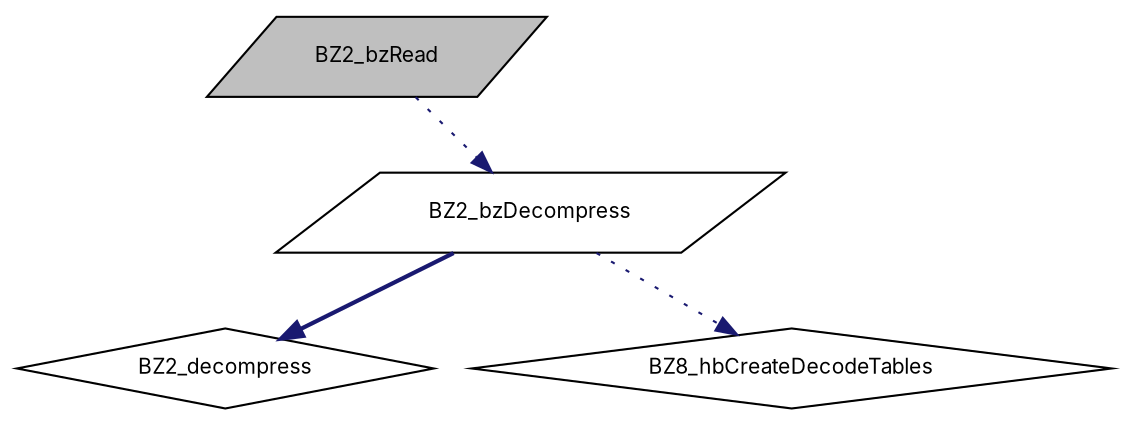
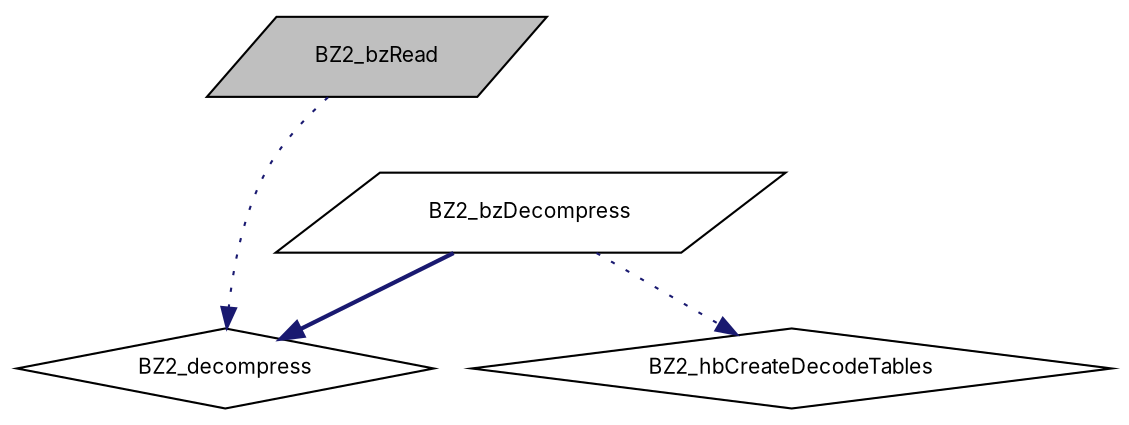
edge "BZ2_bzRead" -> "BZ2_bzDecompress": now "BZ2_bzRead" -> "BZ2_decompress"
node "BZ8_hbCreateDecodeTables": label "BZ8_hbCreateDecodeTables" -> "BZ2_hbCreateDecodeTables"
